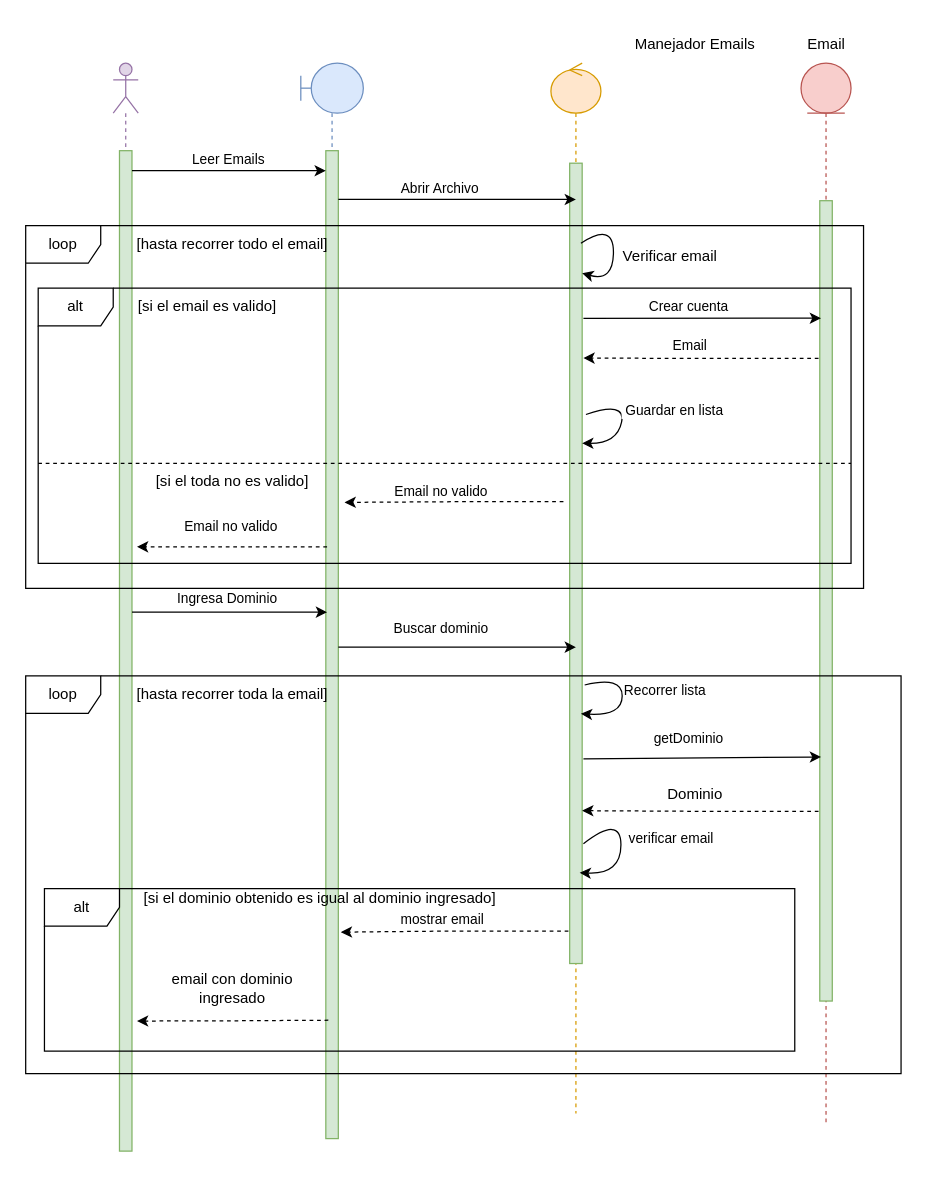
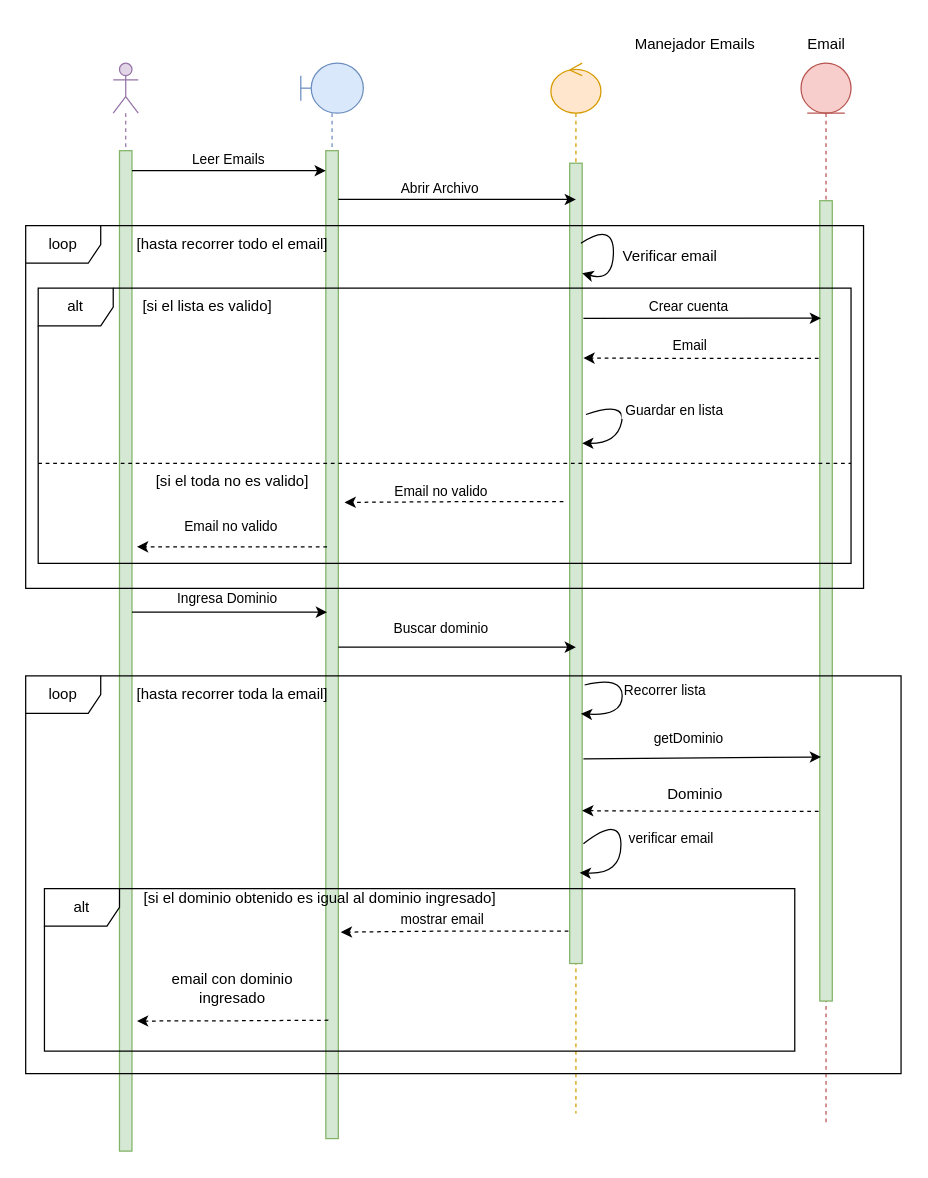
node "[si el email es valido]": label "[si el email es valido]" -> "[si el lista es valido]"
